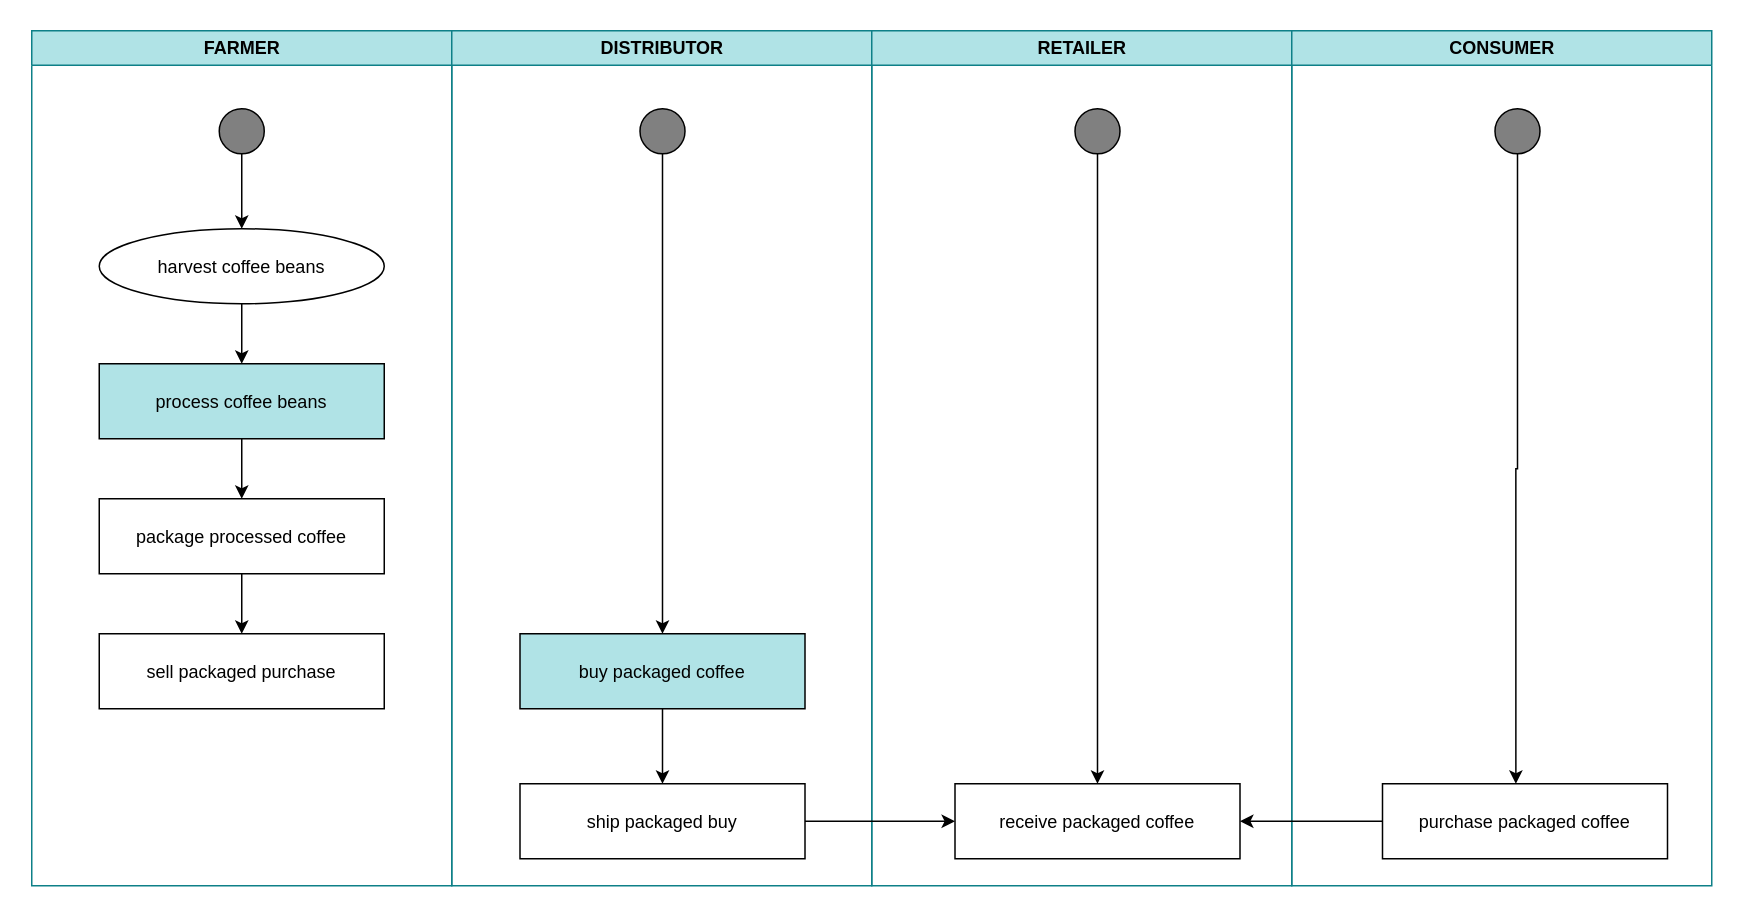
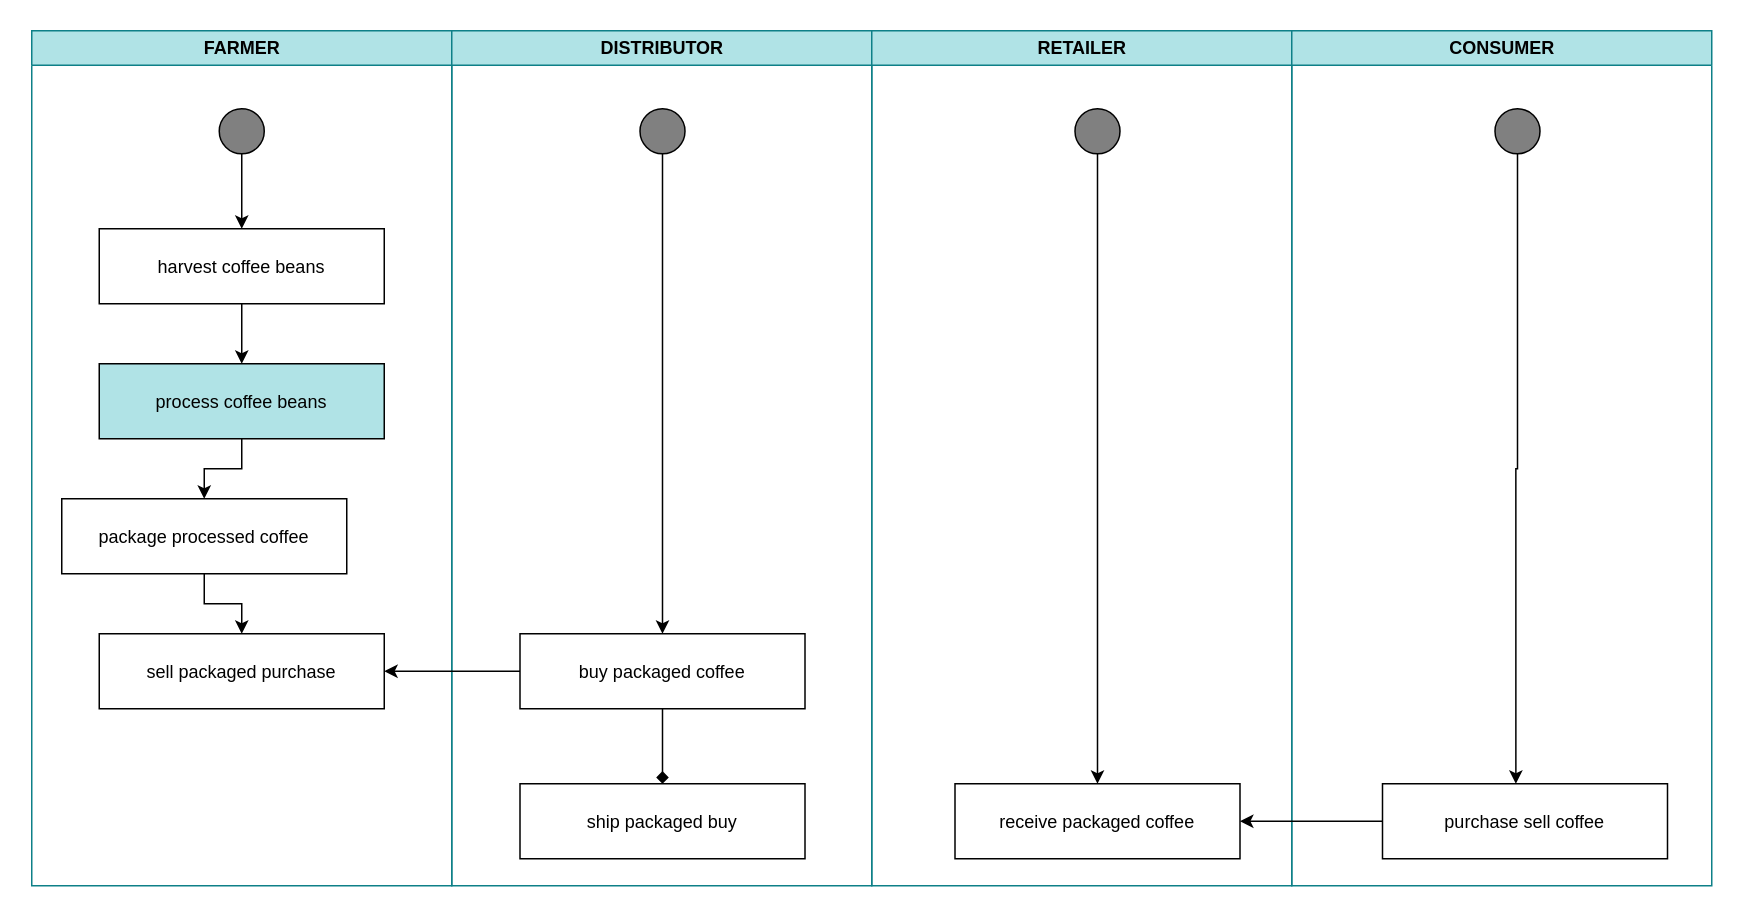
node "harvest coffee beans": shape ellipse -> rectangle
node "package processed coffee": moved (242, 536) -> (204, 536)
edge "buy packaged coffee" -> "sell packaged purchase": added
node "buy packaged coffee": fillcolor #b0e3e6 -> #ffffff
edge "buy packaged coffee" -> "ship packaged buy": arrowhead classic -> diamond
edge "ship packaged buy" -> "receive packaged coffee": removed
node "purchase packaged coffee": label "purchase packaged coffee" -> "purchase sell coffee"
